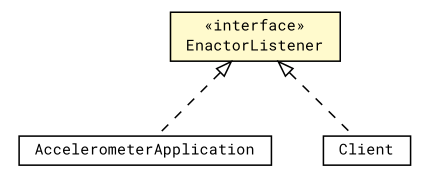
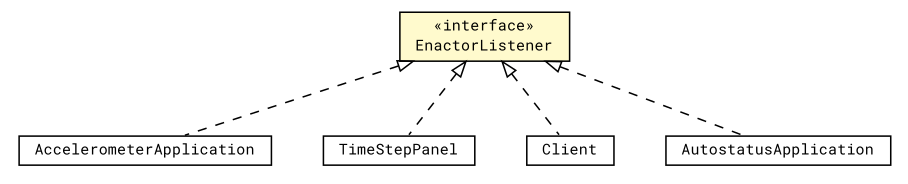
node "TimeStepPanel": added
node "AutostatusApplication": added
